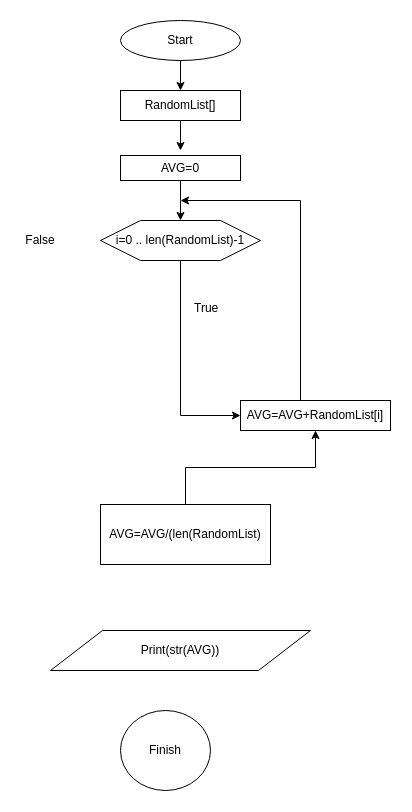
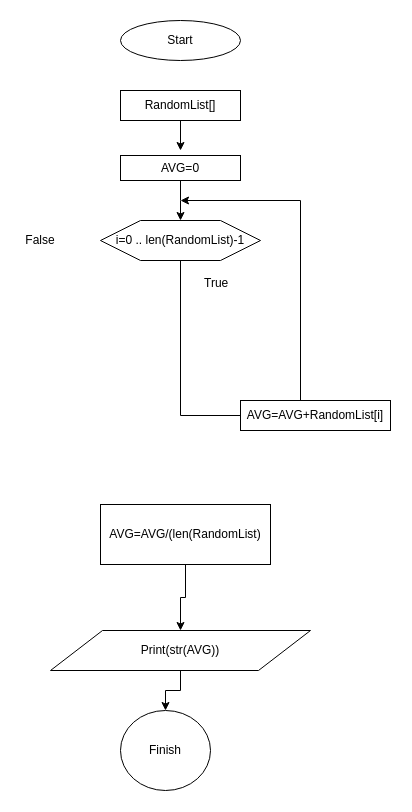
edge "Start" -> "RandomList[]": removed
node "True": moved (213, 309) -> (223, 284)
edge "i=0 .. len(RandomList)-1" -> "AVG=AVG+RandomList[i]": arrowhead classic -> none
edge "AVG=AVG/(len(RandomList)" -> "AVG=AVG+RandomList[i]": now "AVG=AVG/(len(RandomList)" -> "Print(str(AVG))"
edge "Print(str(AVG))" -> "Finish": added
